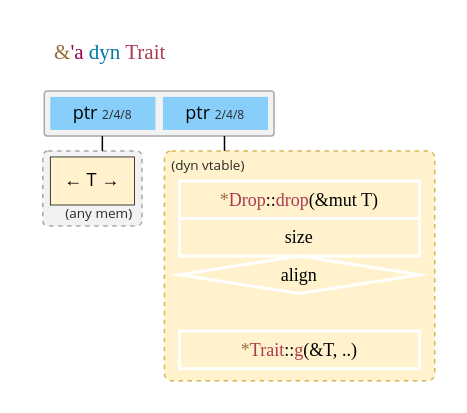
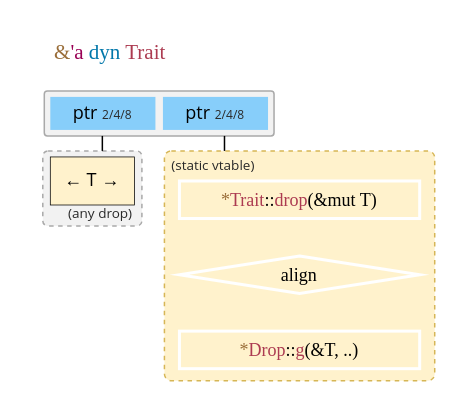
node "(dyn vtable)": label "(dyn vtable)" -> "(static vtable)"
node "*Drop::drop(&mut T)": label "*Drop::drop(&mut T)" -> "*Trait::drop(&mut T)"
node "(any mem)": label "(any mem)" -> "(any drop)"
node "size": removed
node "*Trait::g(&T, ..)": label "*Trait::g(&T, ..)" -> "*Drop::g(&T, ..)"
